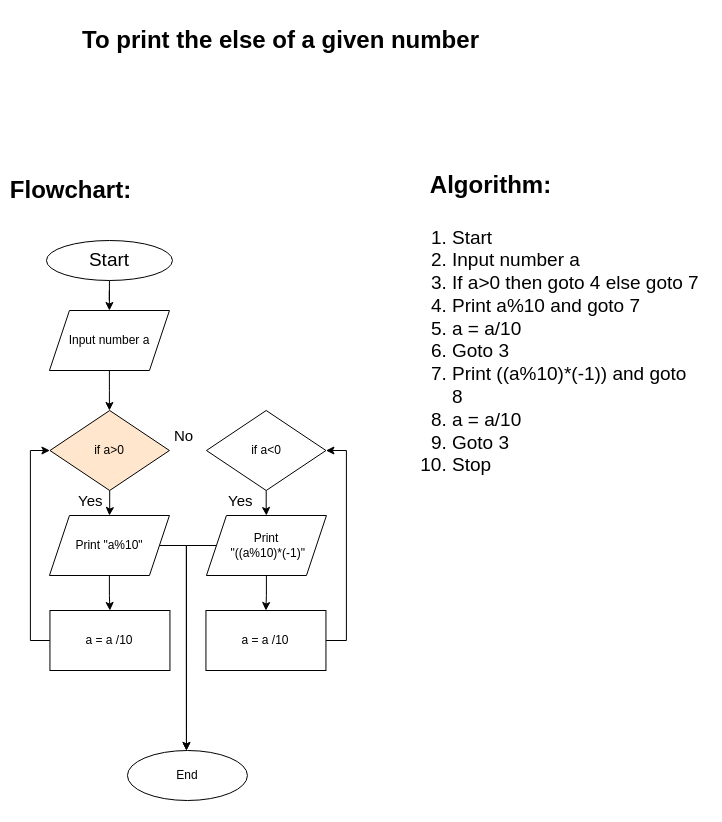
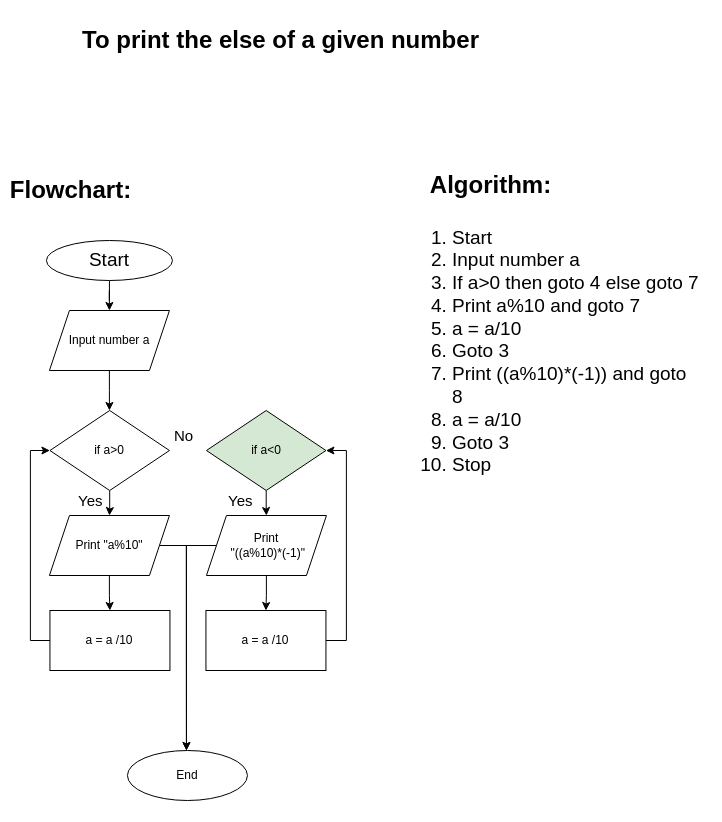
node "if a>0": fillcolor #ffe6cc -> #ffffff
node "if a<0": fillcolor #ffffff -> #d5e8d4
